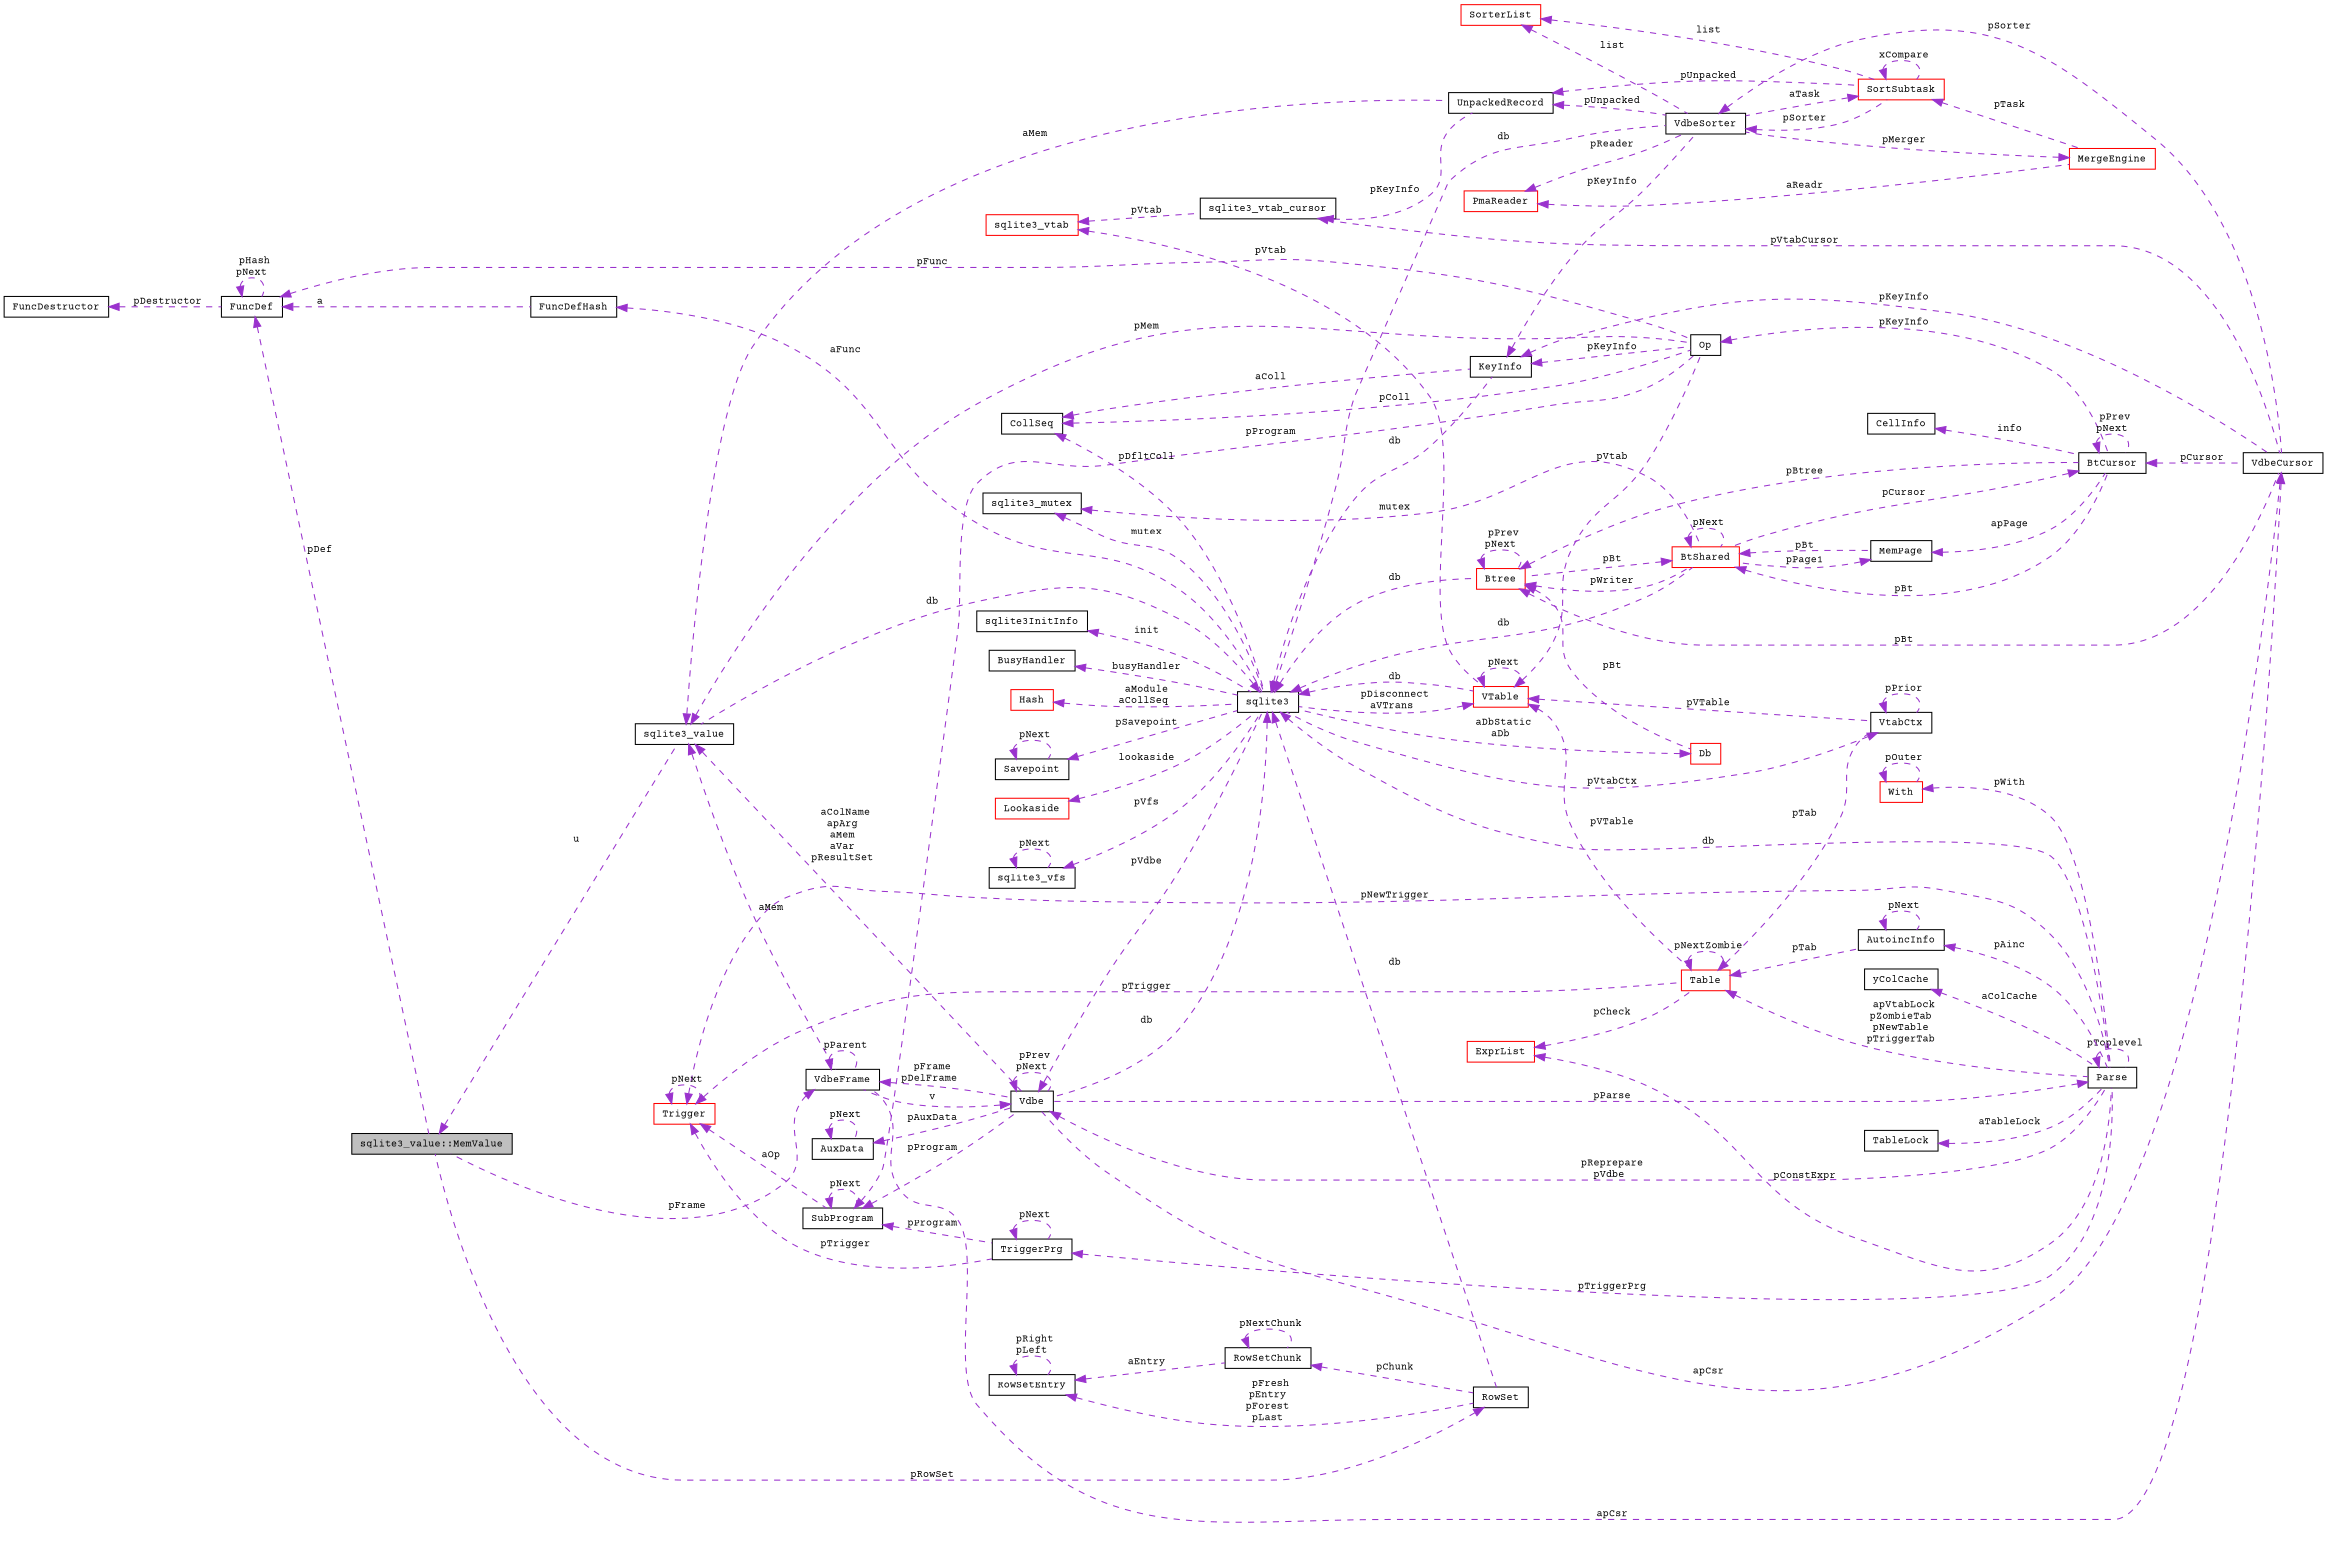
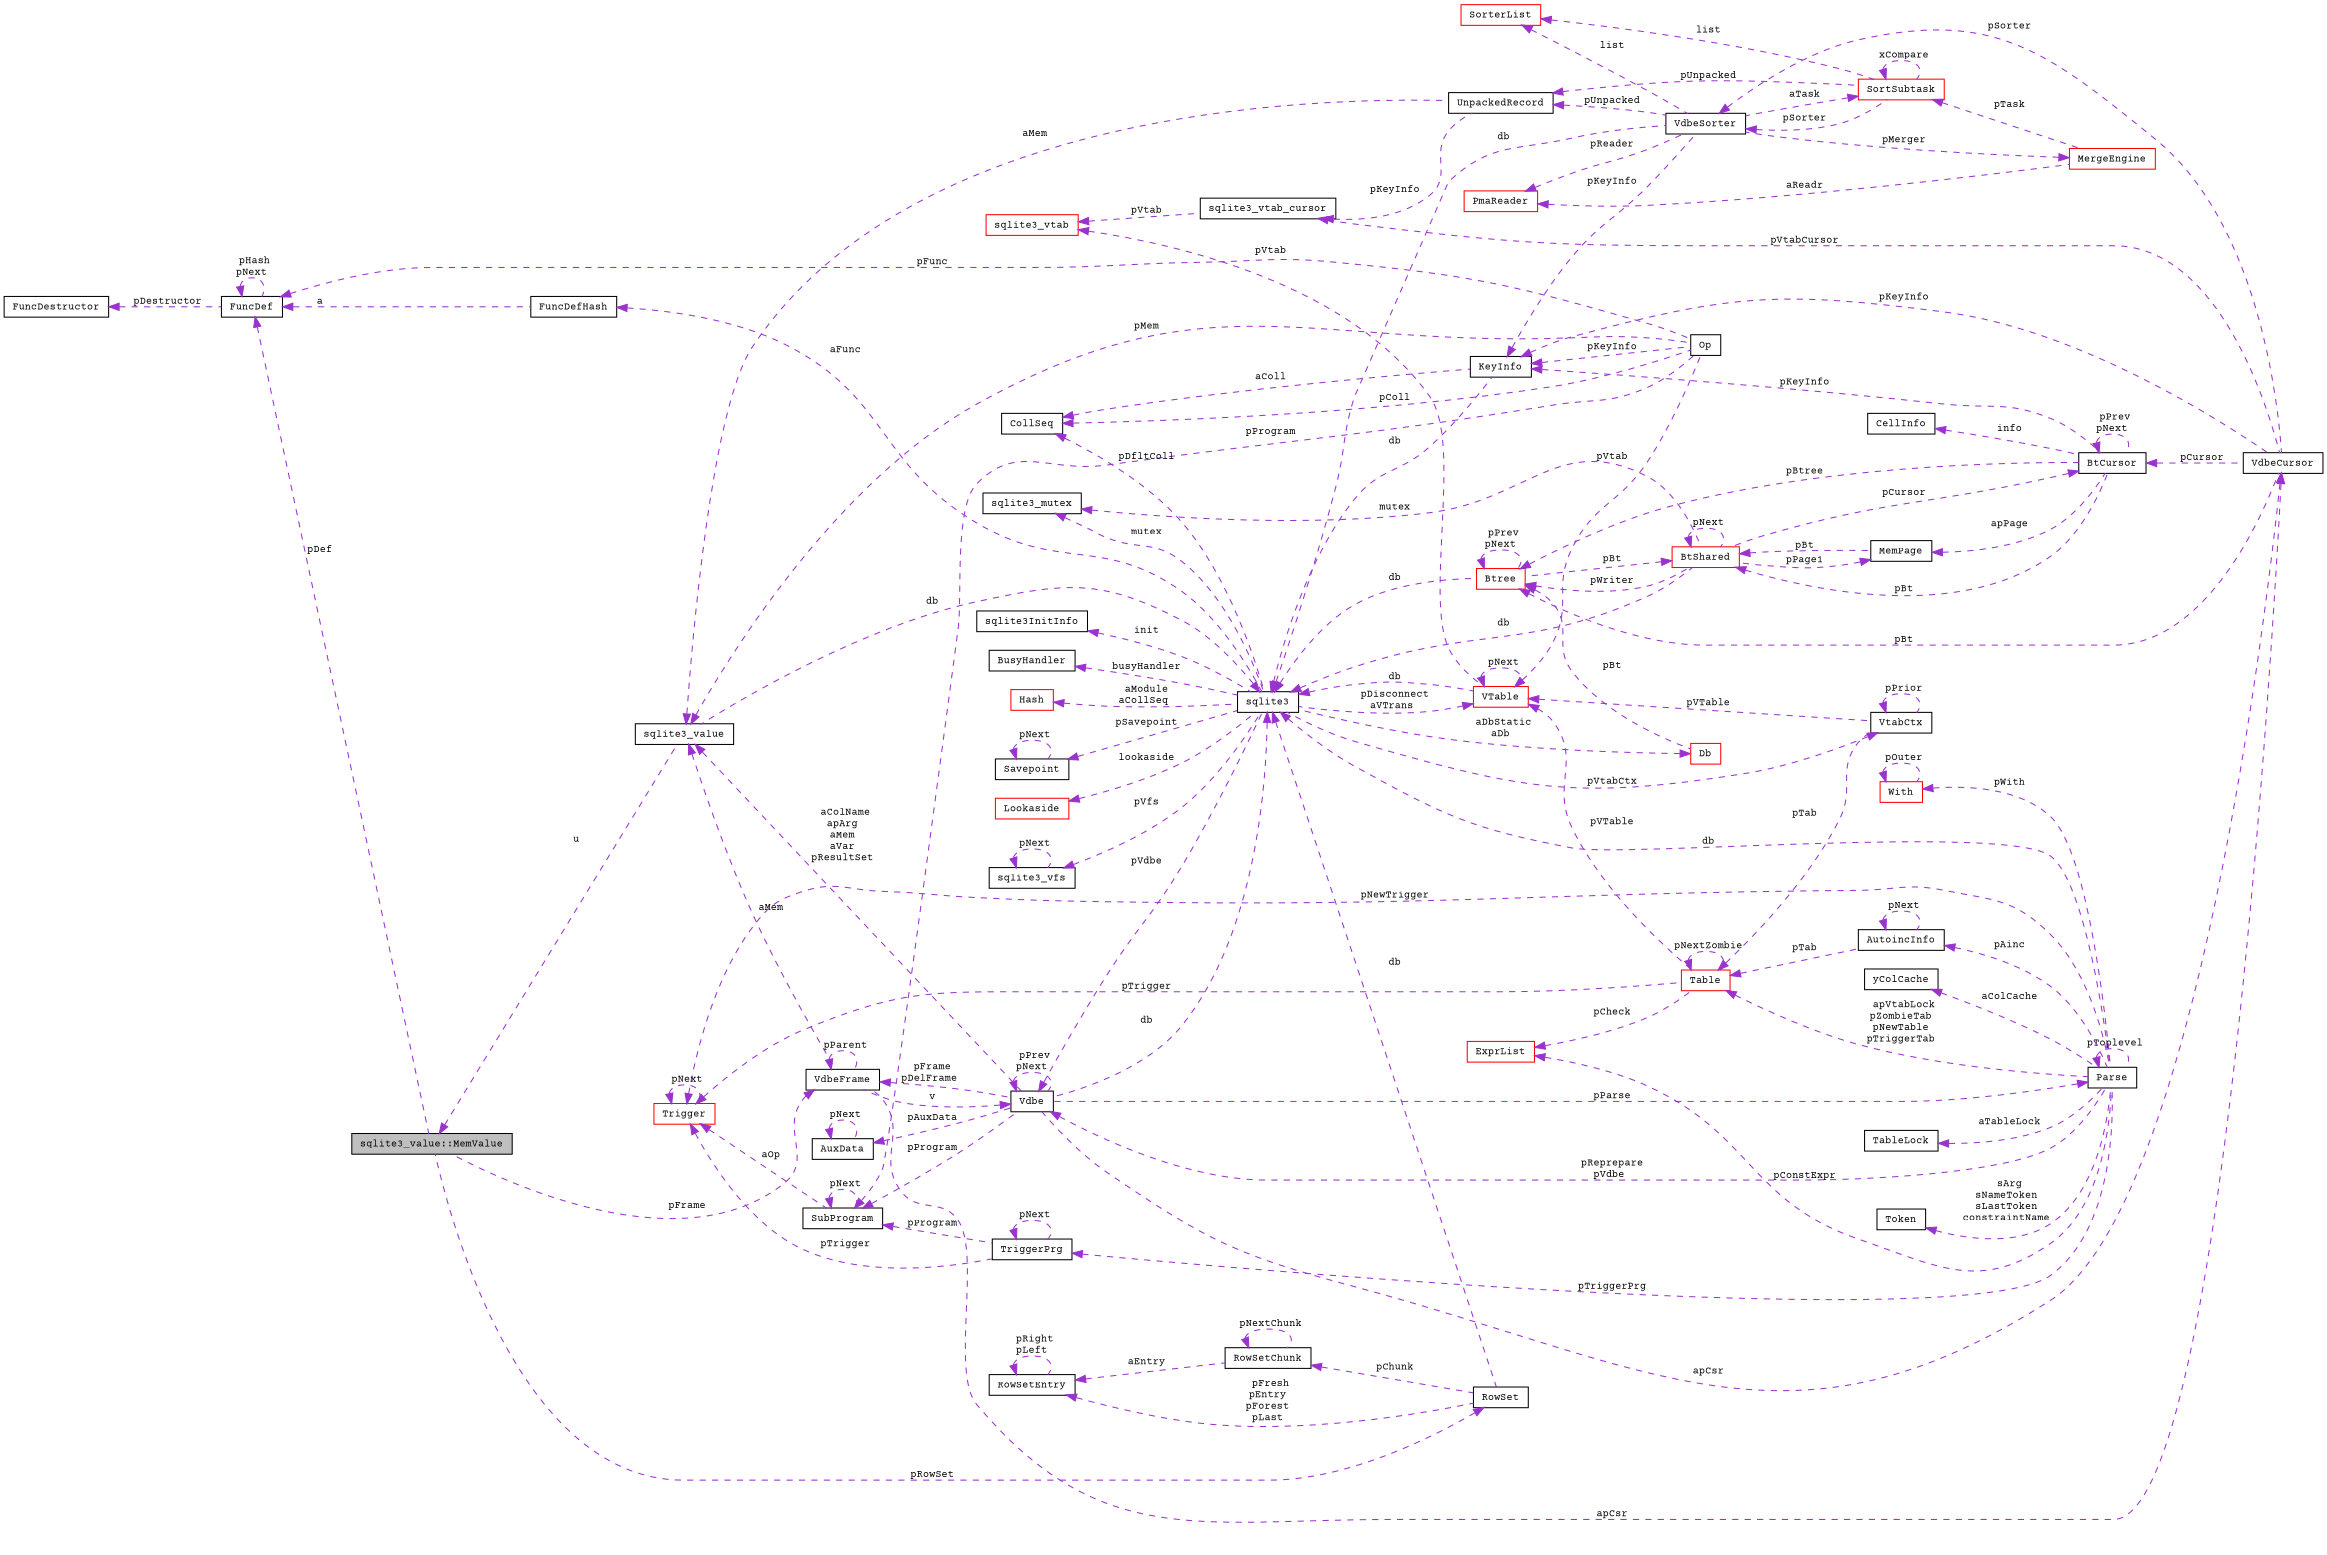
edge "BtCursor" -> "Op": now "BtCursor" -> "KeyInfo"
node "Token": added
